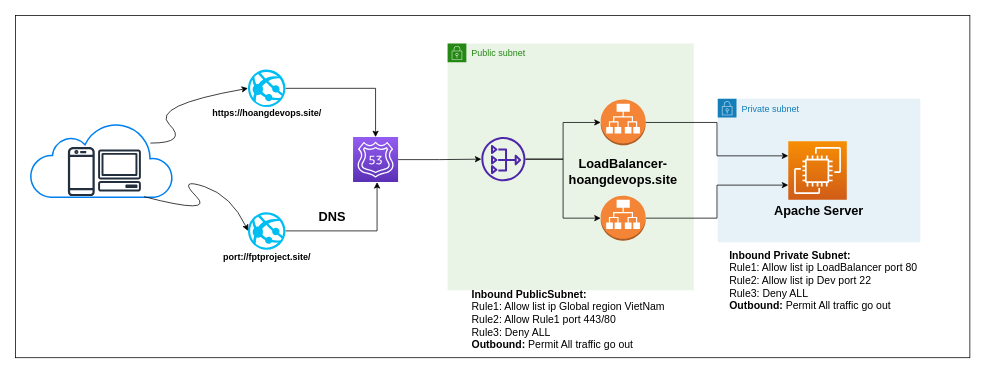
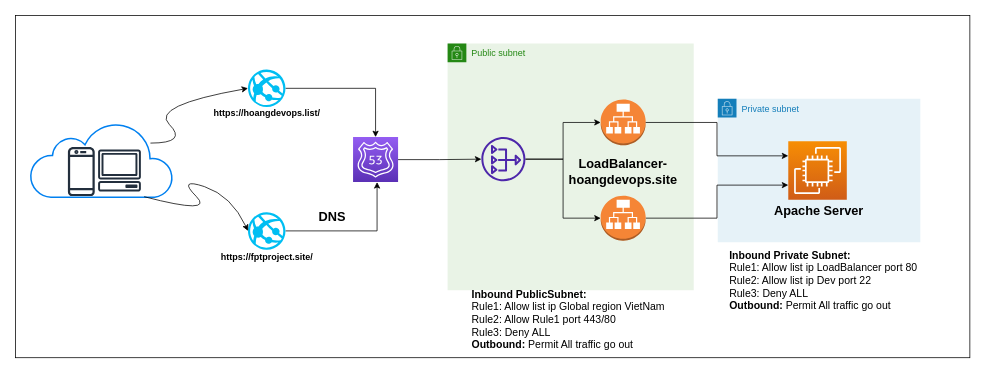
node "https://hoangdevops.site/": label "https://hoangdevops.site/" -> "https://hoangdevops.list/"
node "port://fptproject.site/": label "port://fptproject.site/" -> "https://fptproject.site/"
